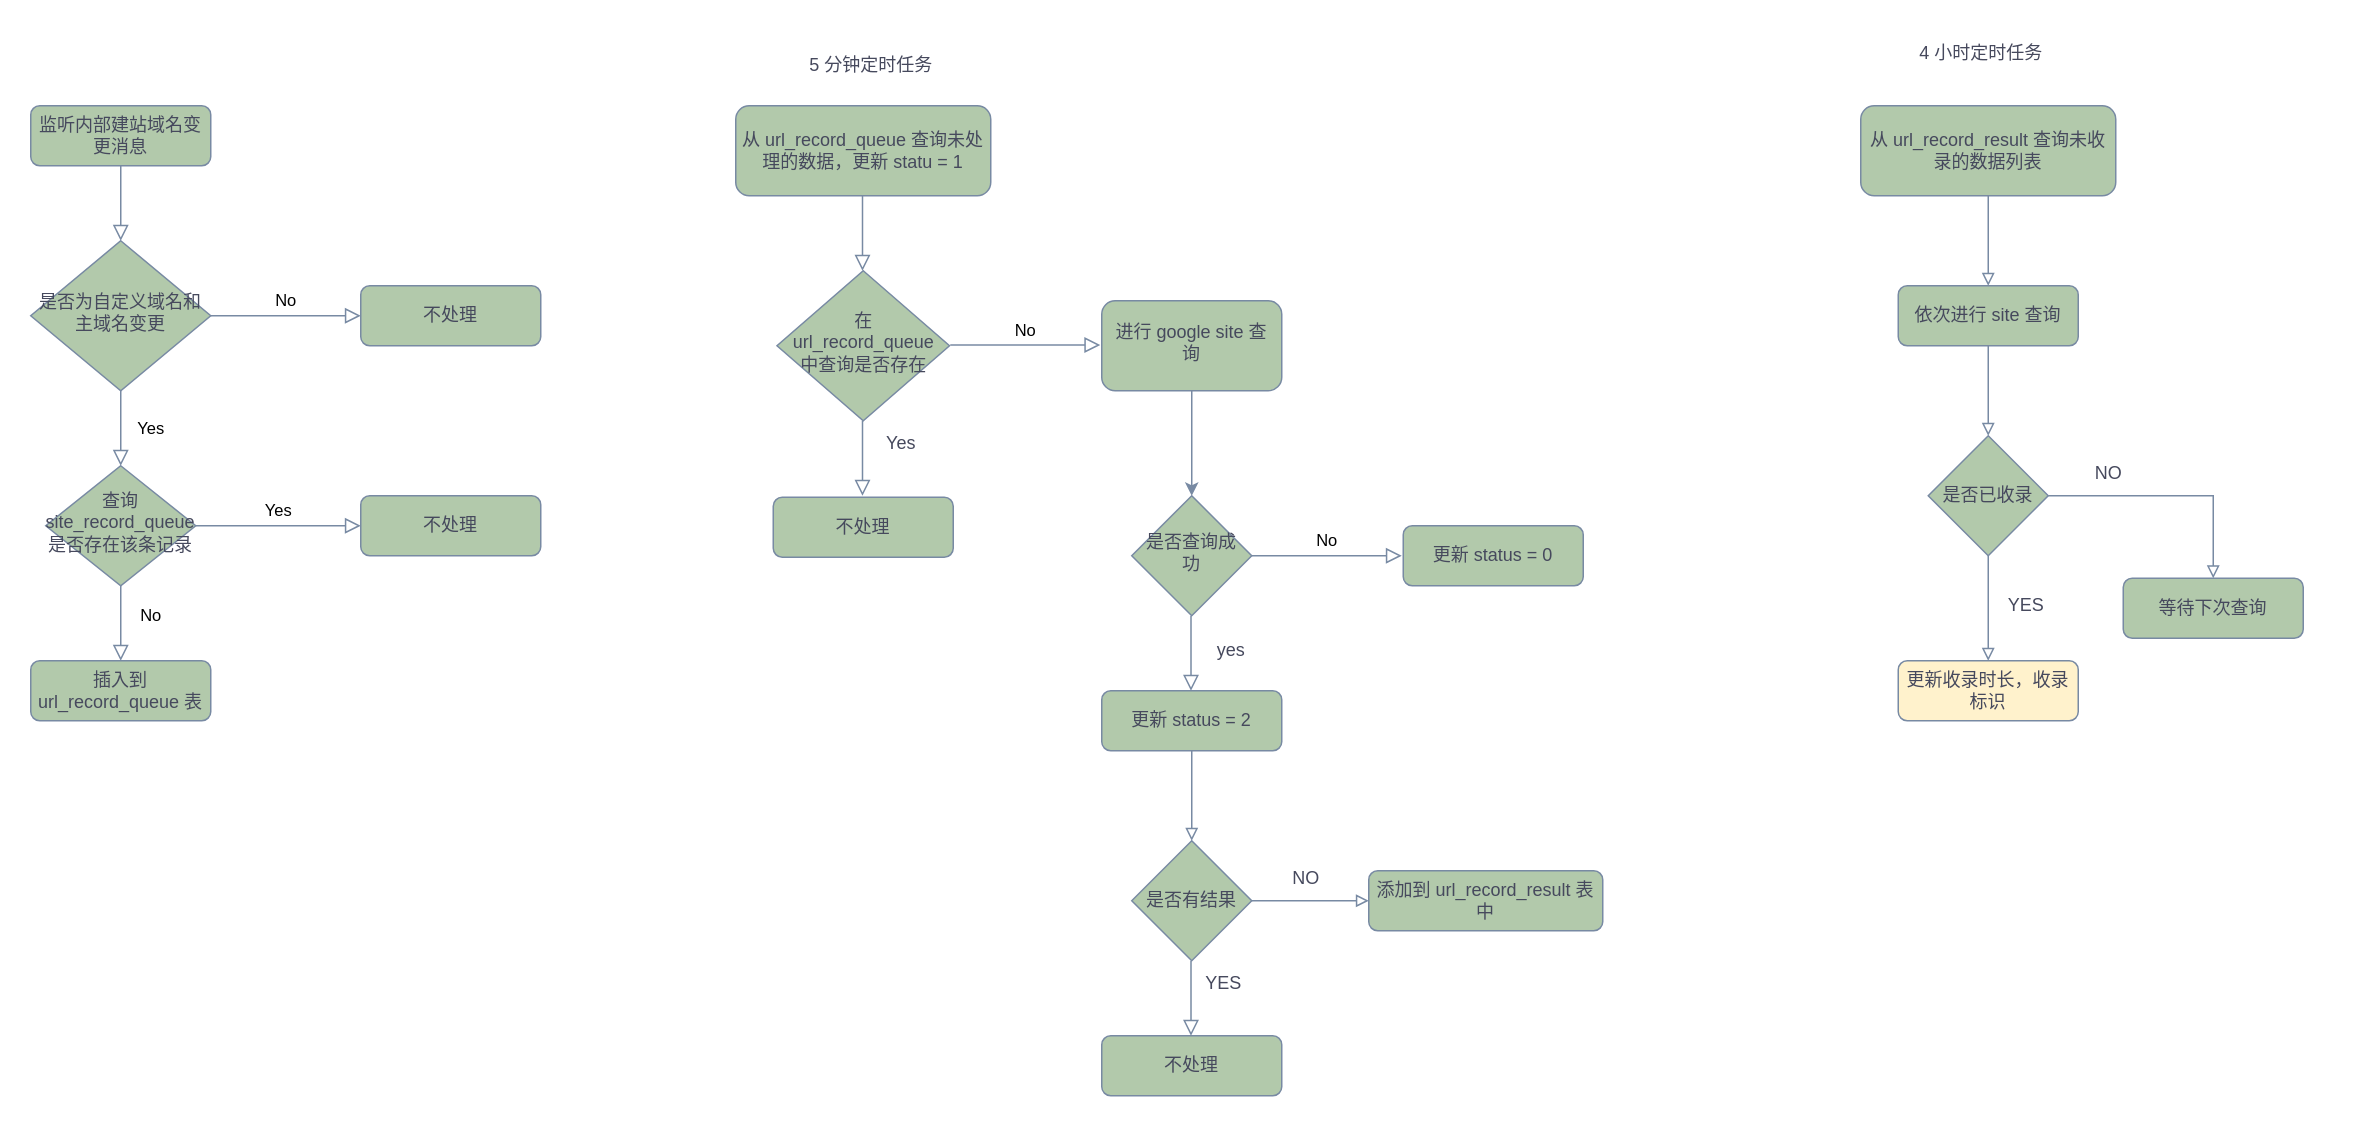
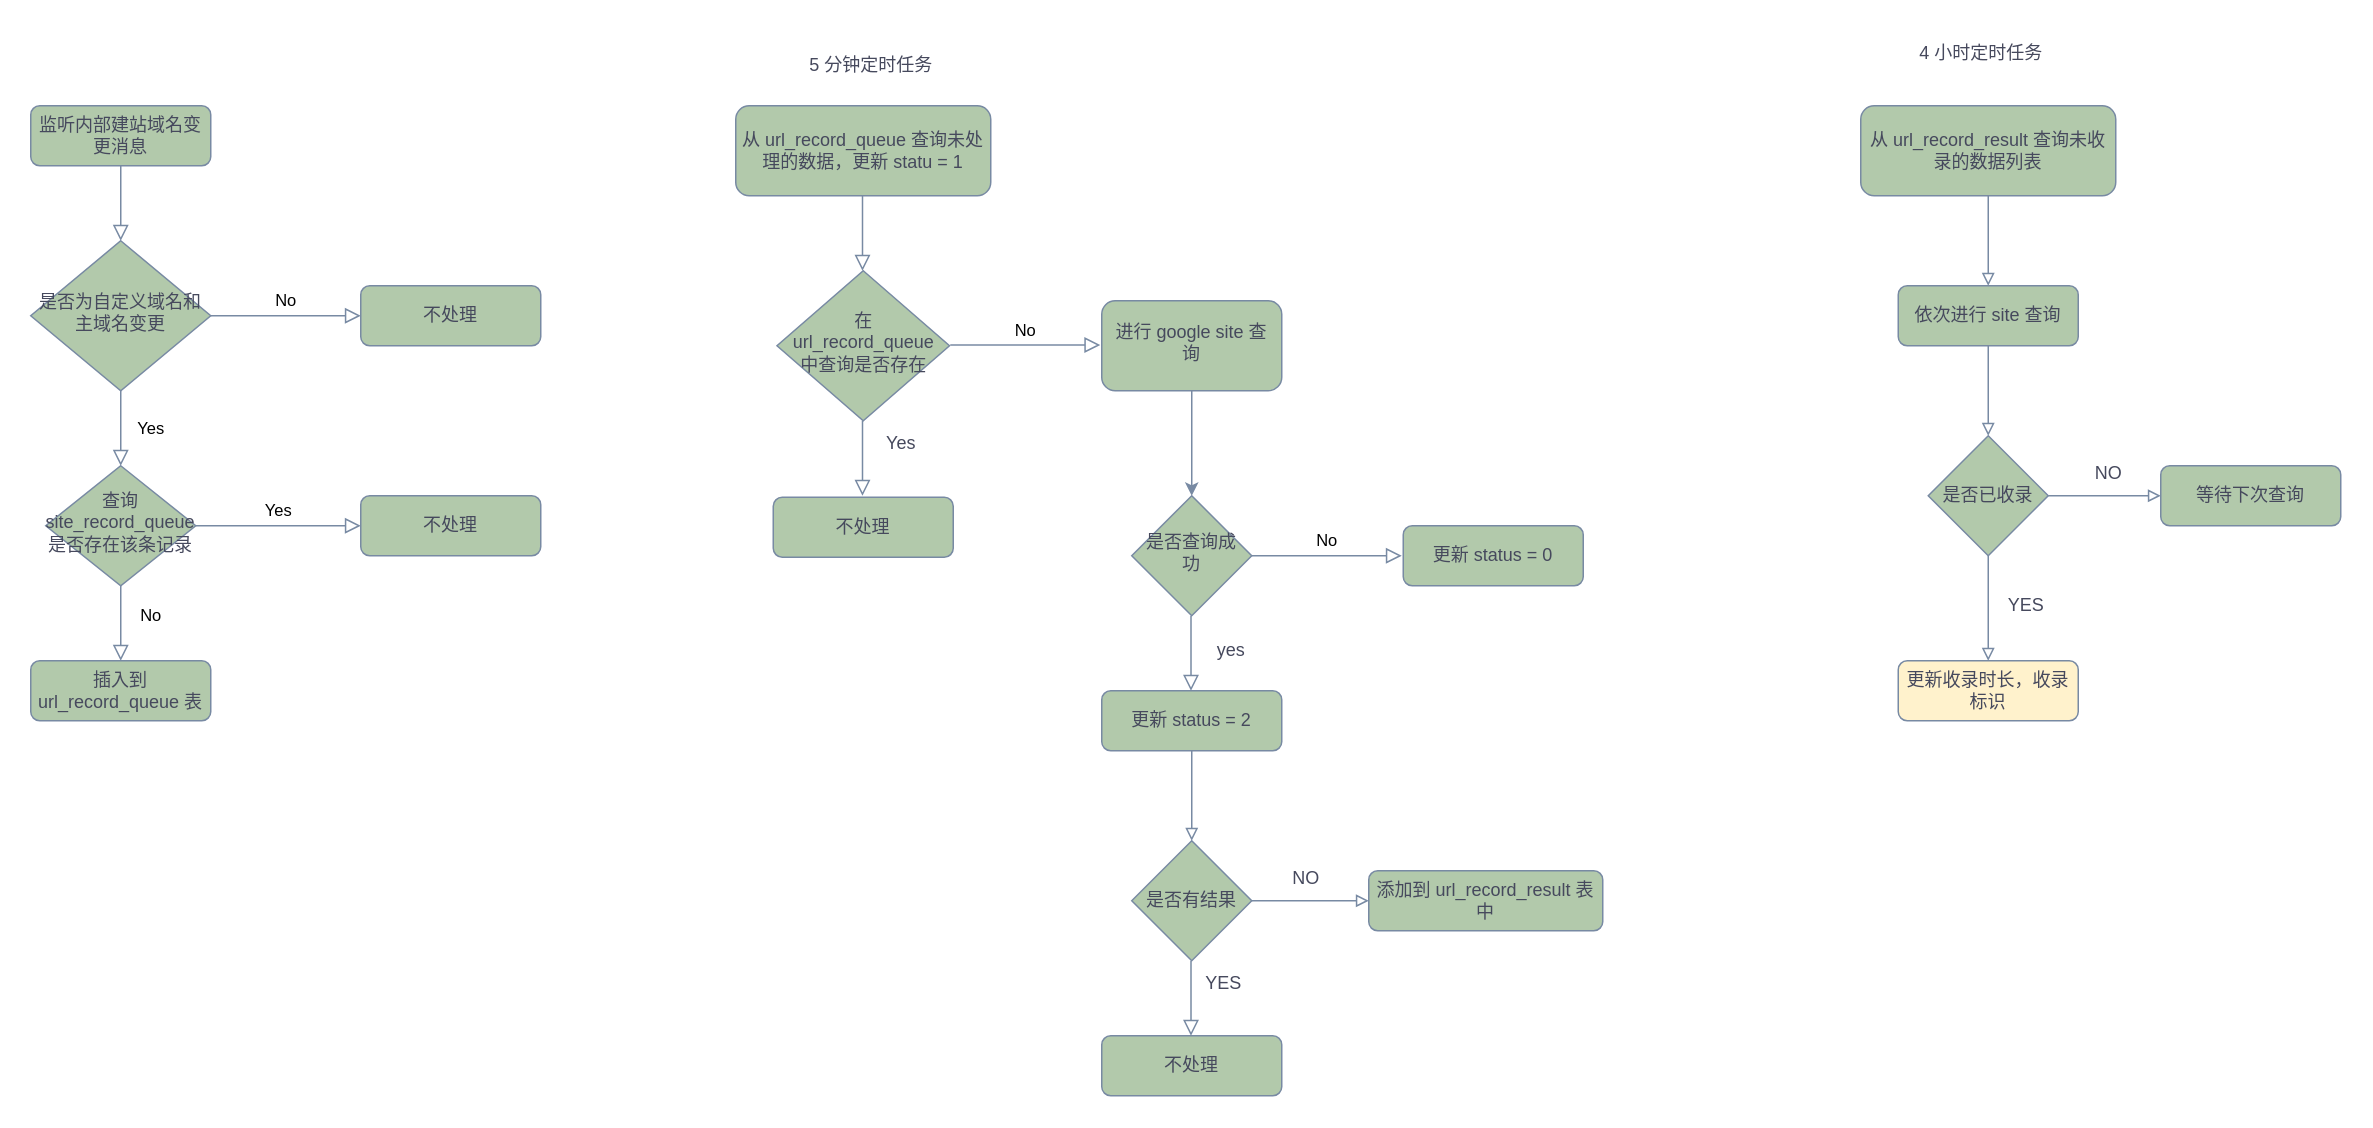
node "等待下次查询": moved (2213, 608) -> (2251, 496)
